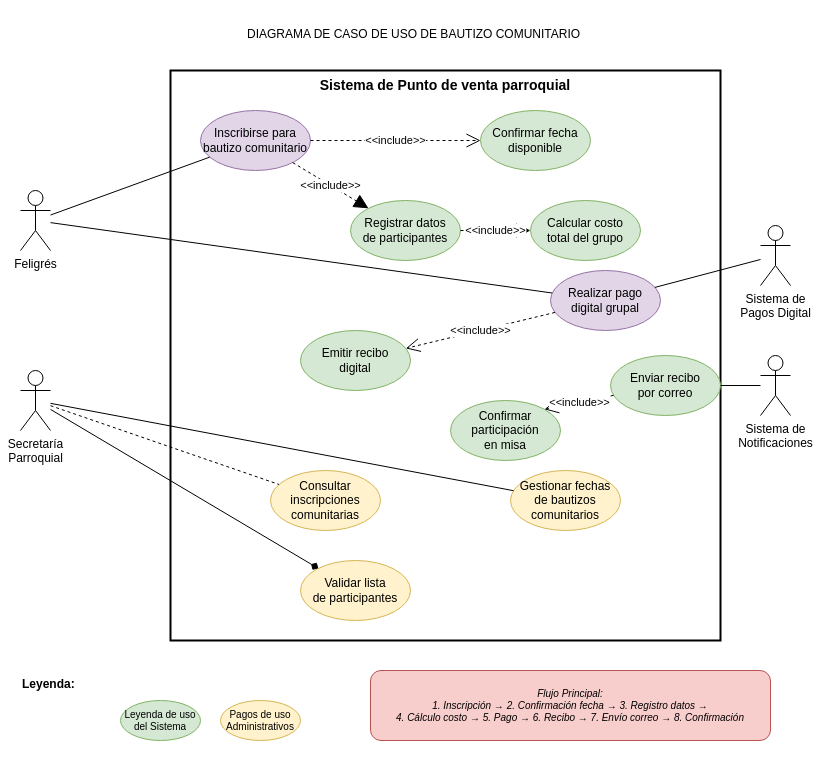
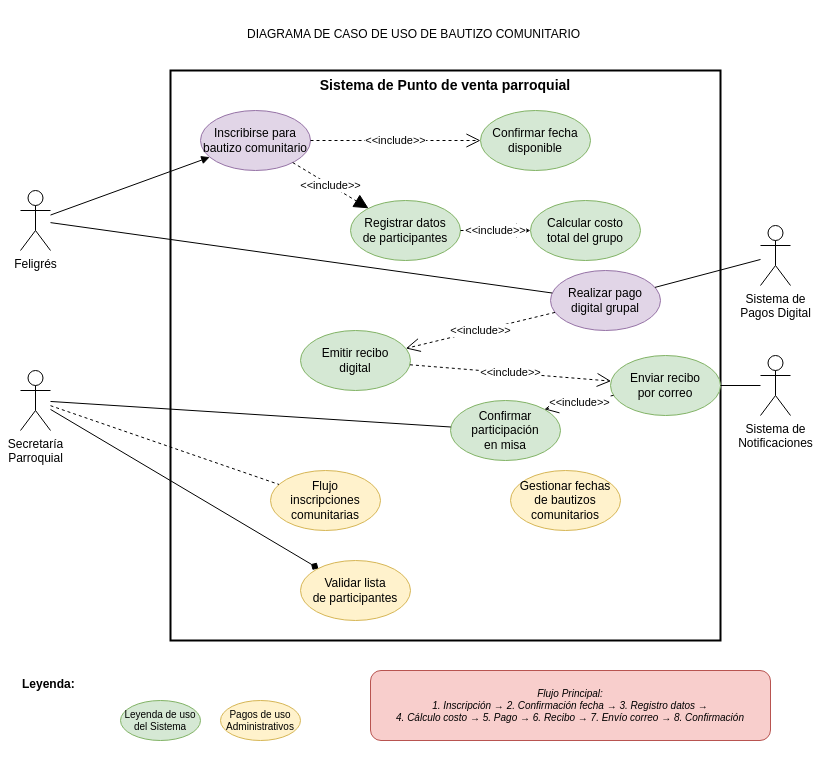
edge "Inscribirse para bautizo comunitario" -- "Feligrés": arrowhead none -> block
edge "Emitir recibo digital" -> "Enviar recibo por correo": added, label "<<include>>"
edge "Secretaría Parroquial" -- "Gestionar fechas de bautizos comunitarios": now "Secretaría Parroquial" -- "Confirmar participación en misa"
node "Consultar inscripciones comunitarias": label "Consultar inscripciones comunitarias" -> "Flujo inscripciones comunitarias"
